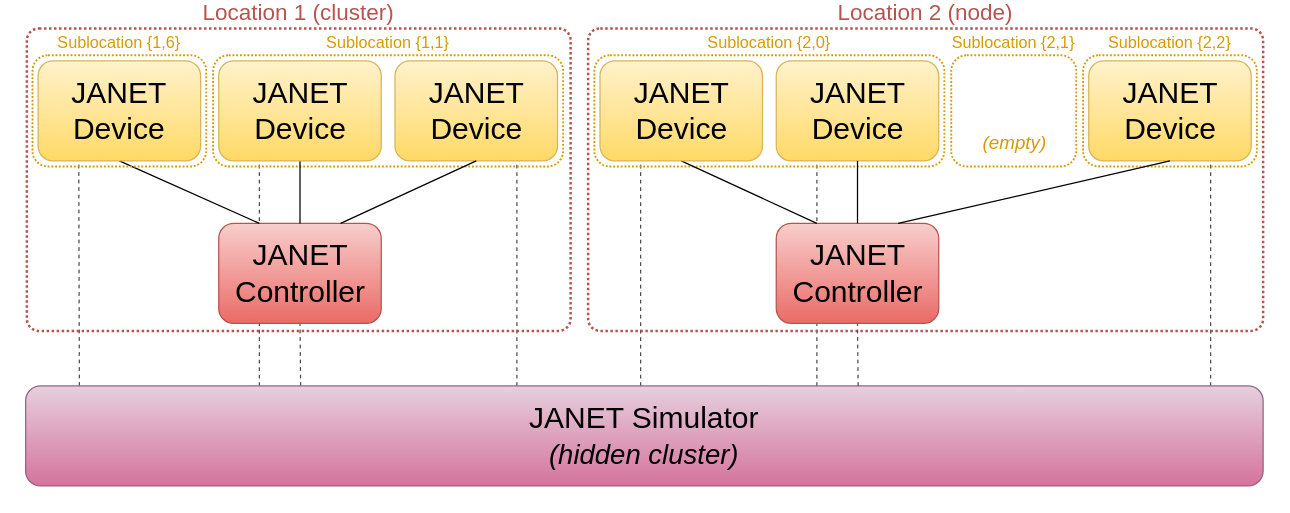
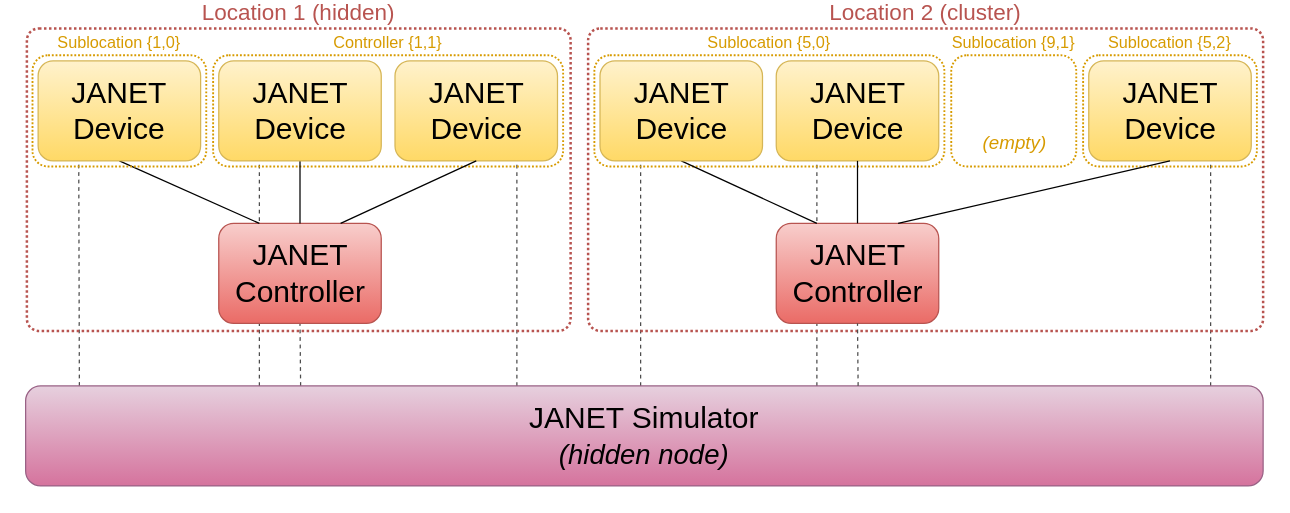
node "Location 1 (cluster)": label "Location 1 (cluster)" -> "Location 1 (hidden)"
node "Location 2 (node)": label "Location 2 (node)" -> "Location 2 (cluster)"
node "Sublocation {1,6}": label "Sublocation {1,6}" -> "Sublocation {1,0}"
node "Sublocation {1,1}": label "Sublocation {1,1}" -> "Controller {1,1}"
node "Sublocation {2,0}": label "Sublocation {2,0}" -> "Sublocation {5,0}"
node "Sublocation {2,1}": label "Sublocation {2,1}" -> "Sublocation {9,1}"
node "Sublocation {2,2}": label "Sublocation {2,2}" -> "Sublocation {5,2}"
node "JANET Simulator (hidden cluster)": label "JANET Simulator (hidden cluster)" -> "JANET Simulator (hidden node)"
